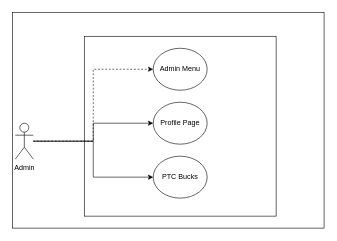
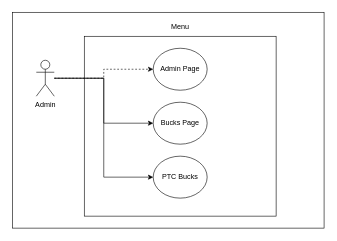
node "Menu": added
node "Admin Menu": label "Admin Menu" -> "Admin Page"
node "Profile Page": label "Profile Page" -> "Bucks Page"
node "Admin": moved (24, 141) -> (45, 78)
